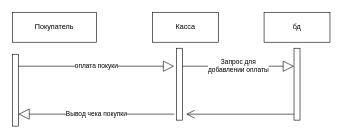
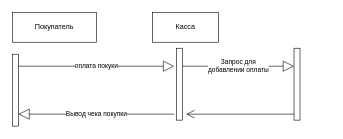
node "бд": removed
